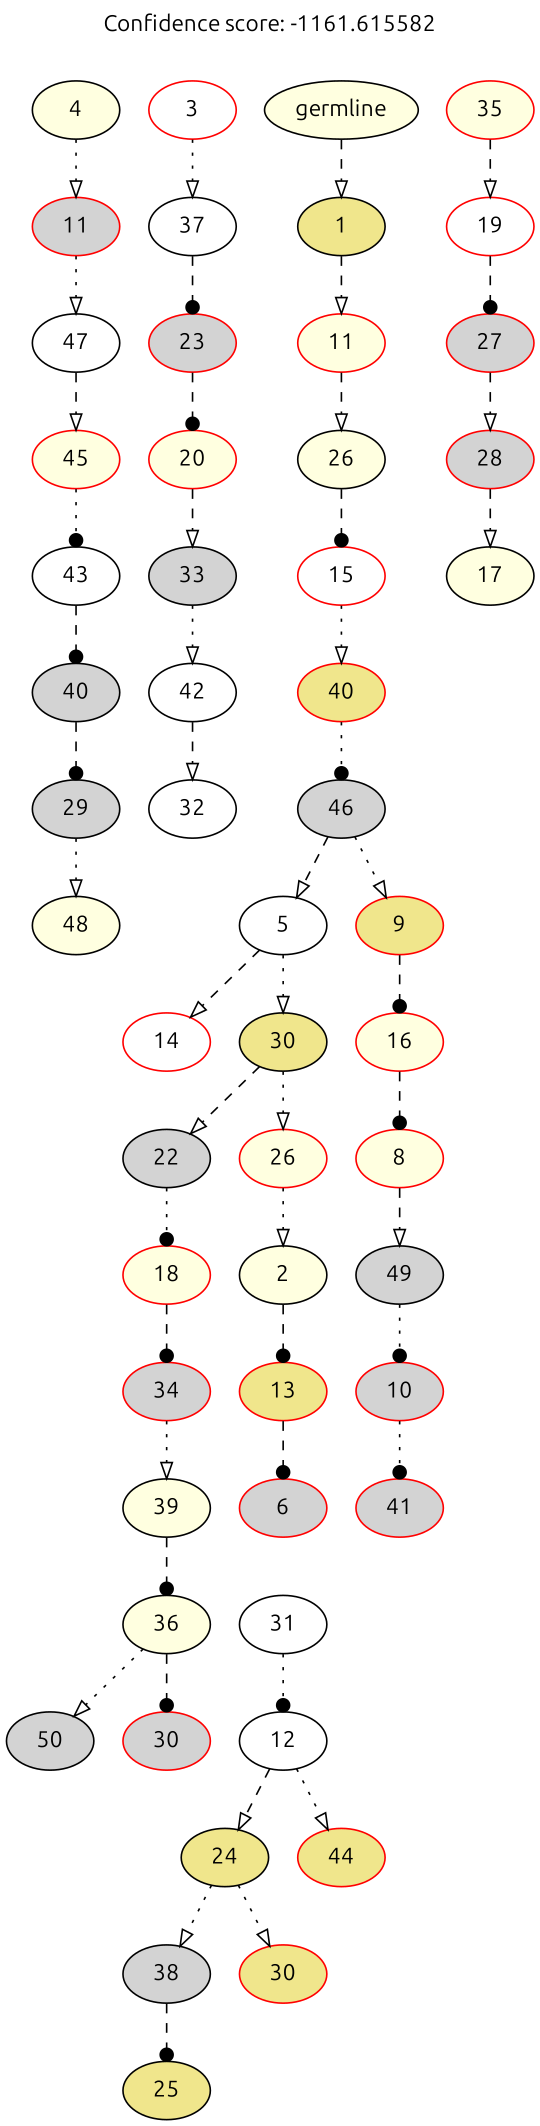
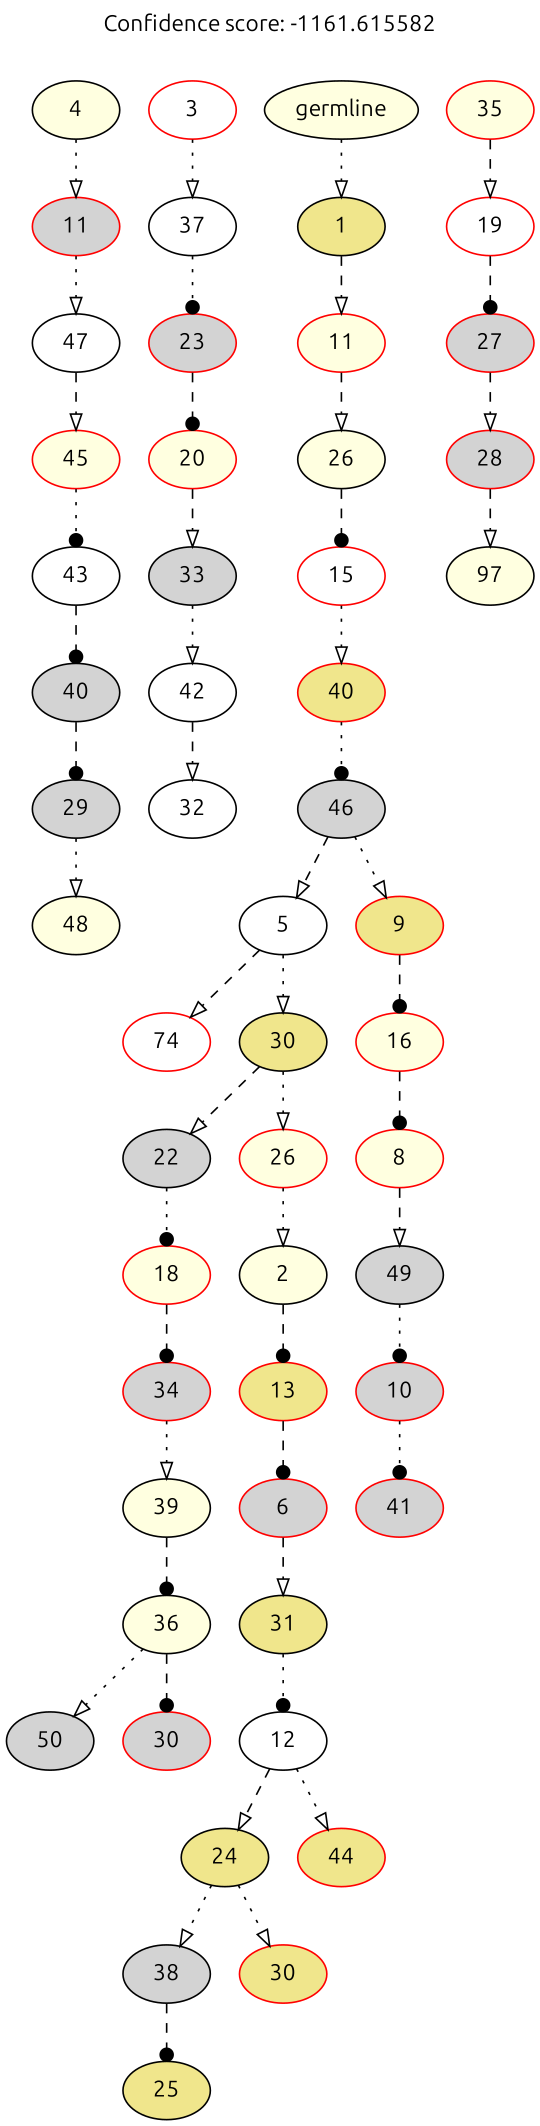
edge "germline" -> "1": style dashed -> dotted
edge "37" -> "23": style dashed -> dotted
node "17": label "17" -> "97"
node "14": label "14" -> "74"
edge "6" -> "31": added
node "31": fillcolor white -> khaki
